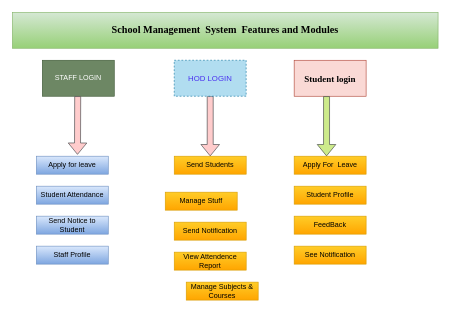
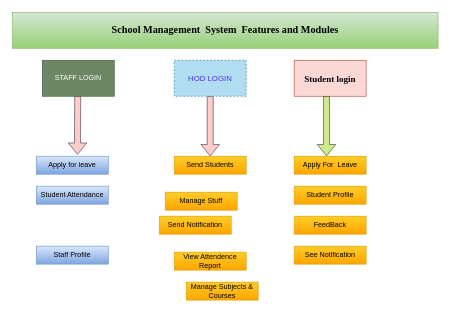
node "Send Notice to Student": removed
node "Send Notification": moved (210, 231) -> (195, 225)
